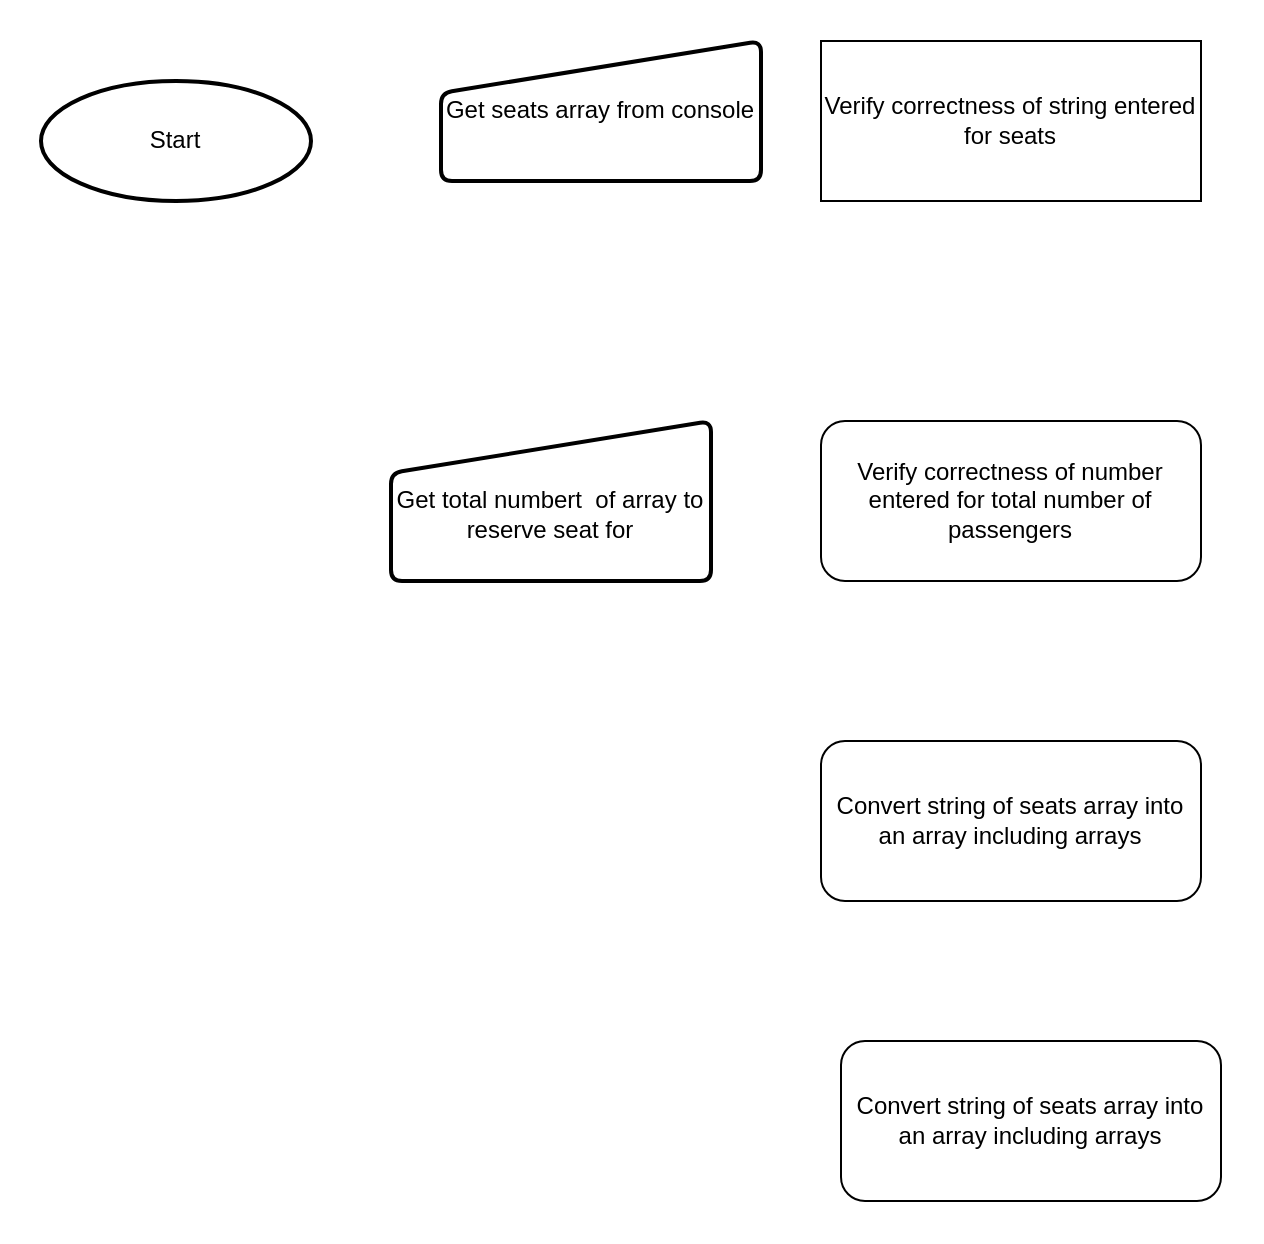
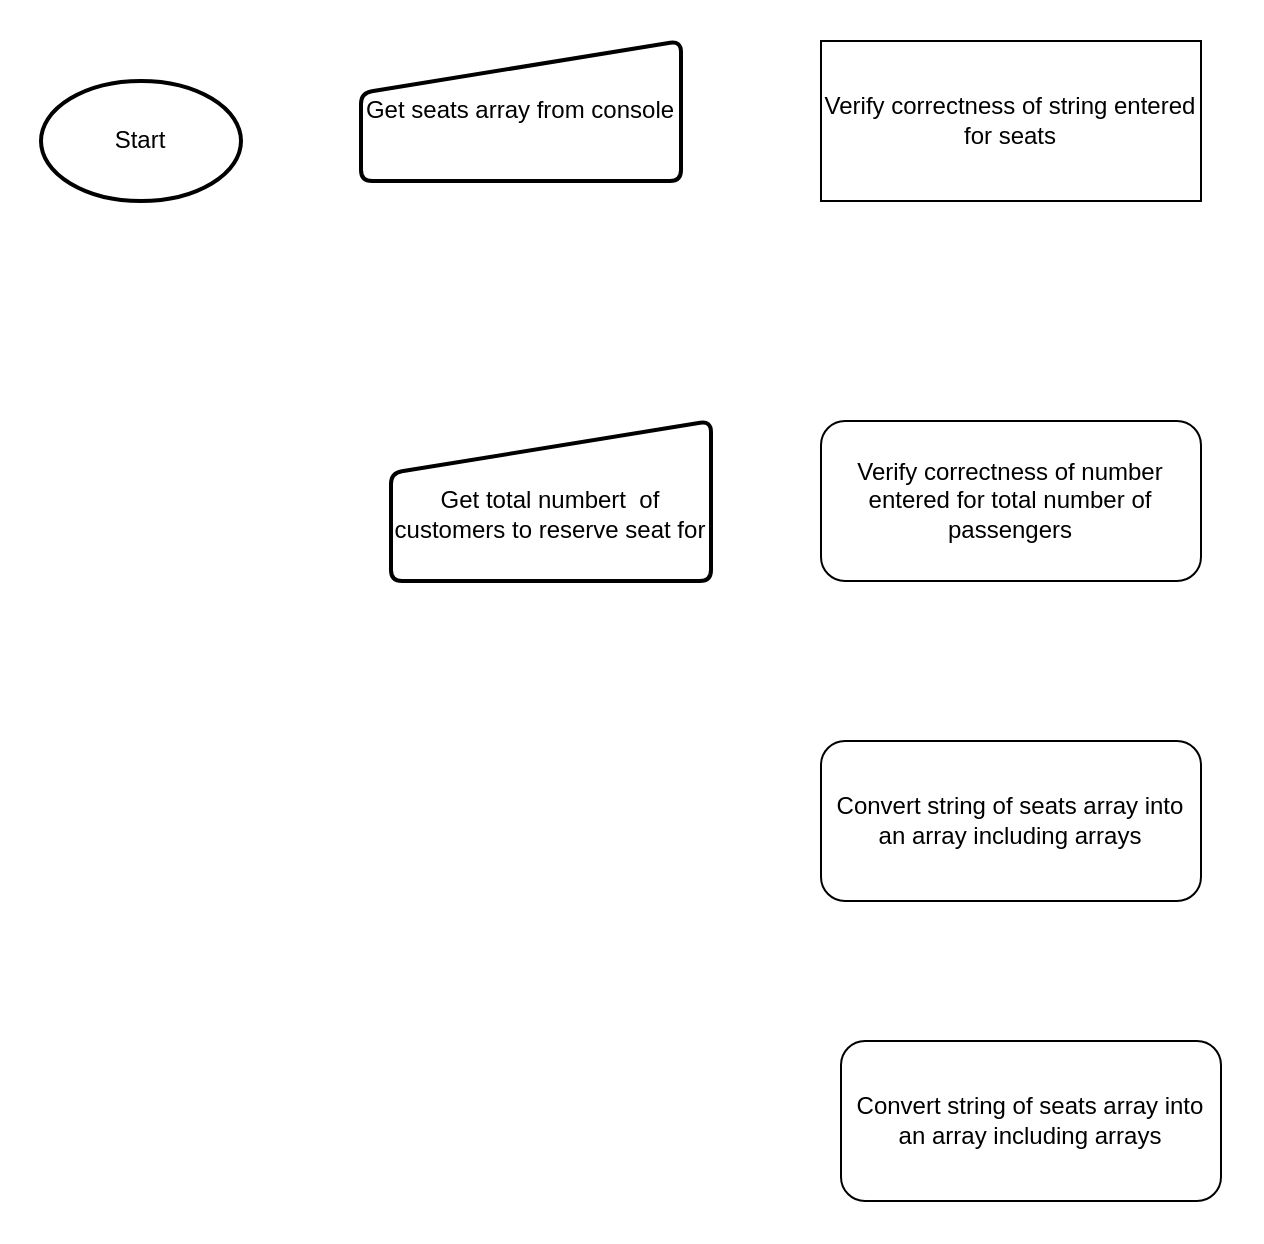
node "Get seats array from console": moved (601, 111) -> (521, 111)
node "Start": size 270x120 -> 200x120
node "Get total numbert of array to reserve seat for": label "Get total numbert of array to reserve seat for" -> "Get total numbert of customers to reserve seat for"
